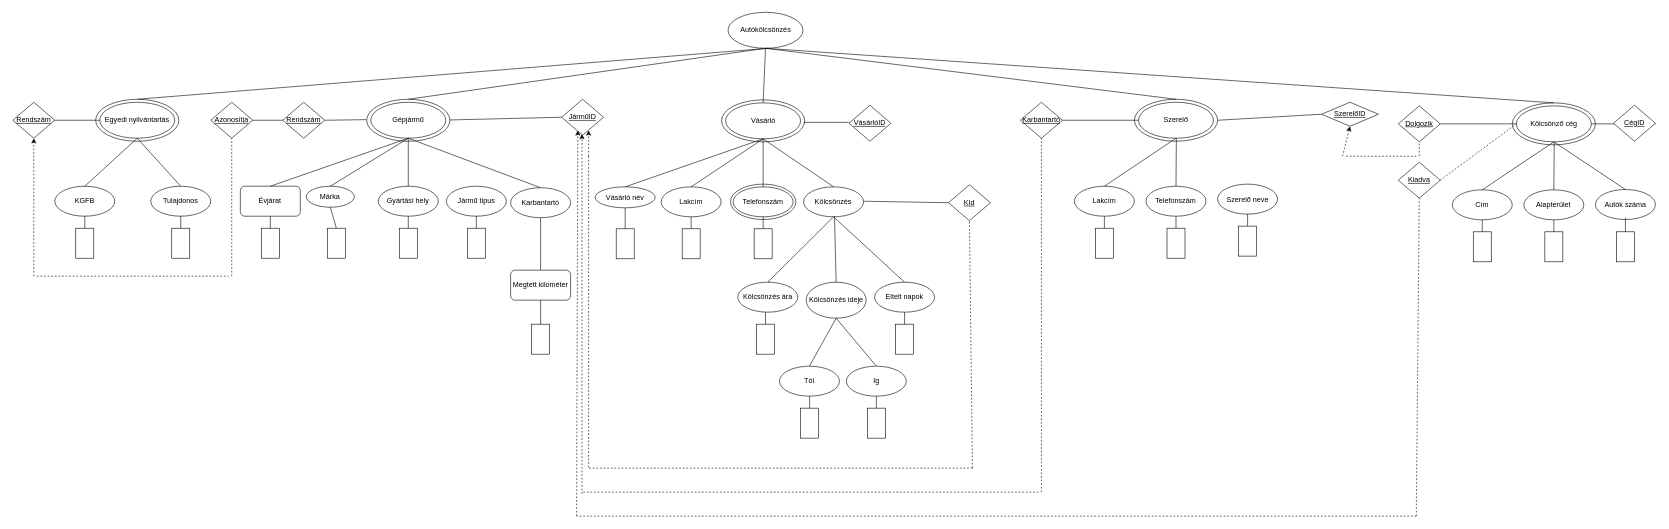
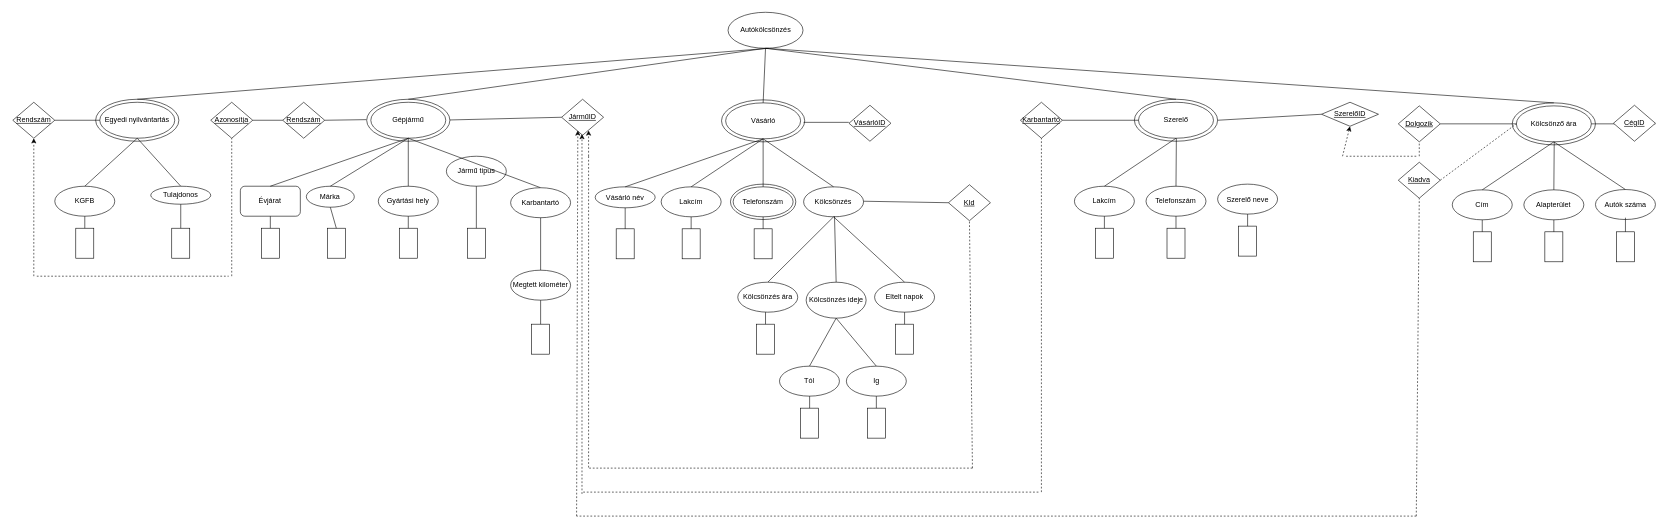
node "Kölcsönző cég": label "Kölcsönző cég" -> "Kölcsönző ára"
node "Tulajdonos": size 60x30 -> 60x18
node "Jármű tipus": moved (476, 201) -> (476, 171)
node "Megtett kilométer": shape rounded rectangle -> ellipse
